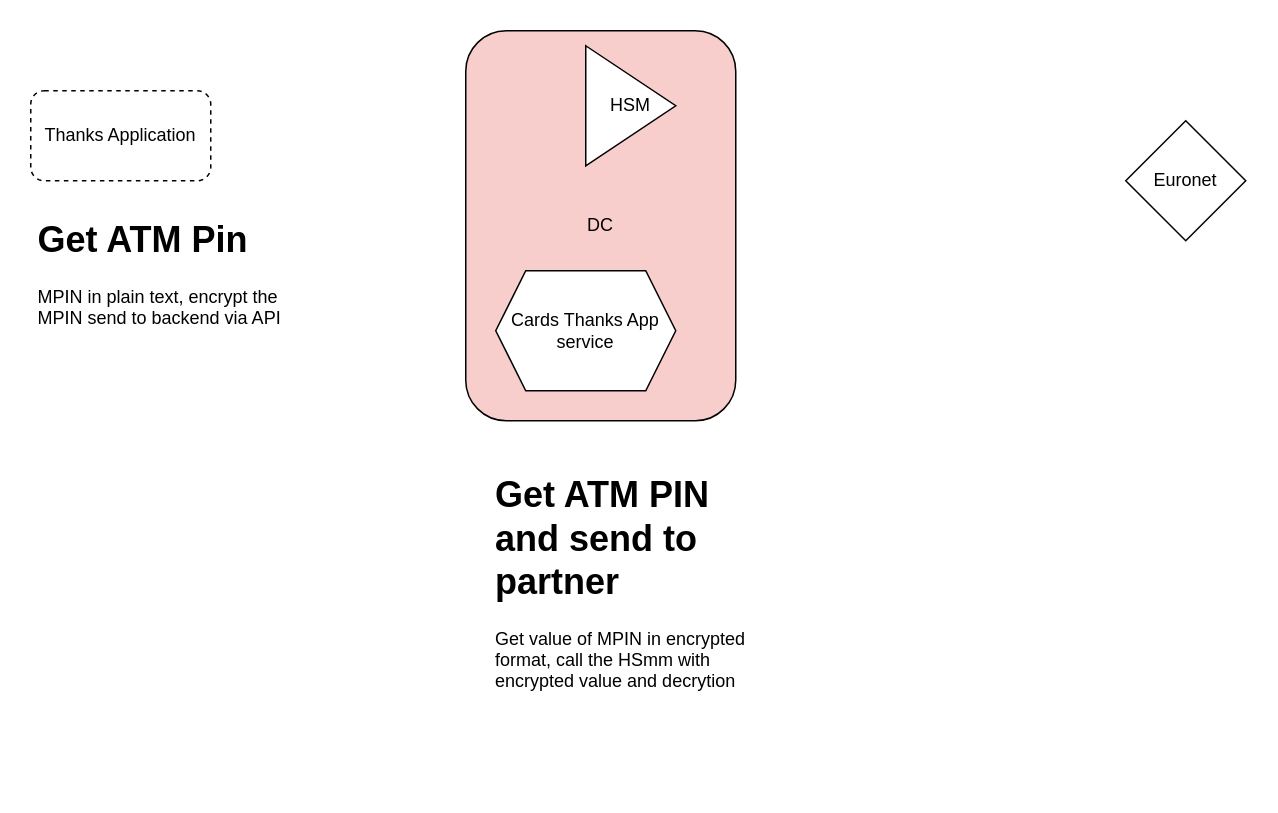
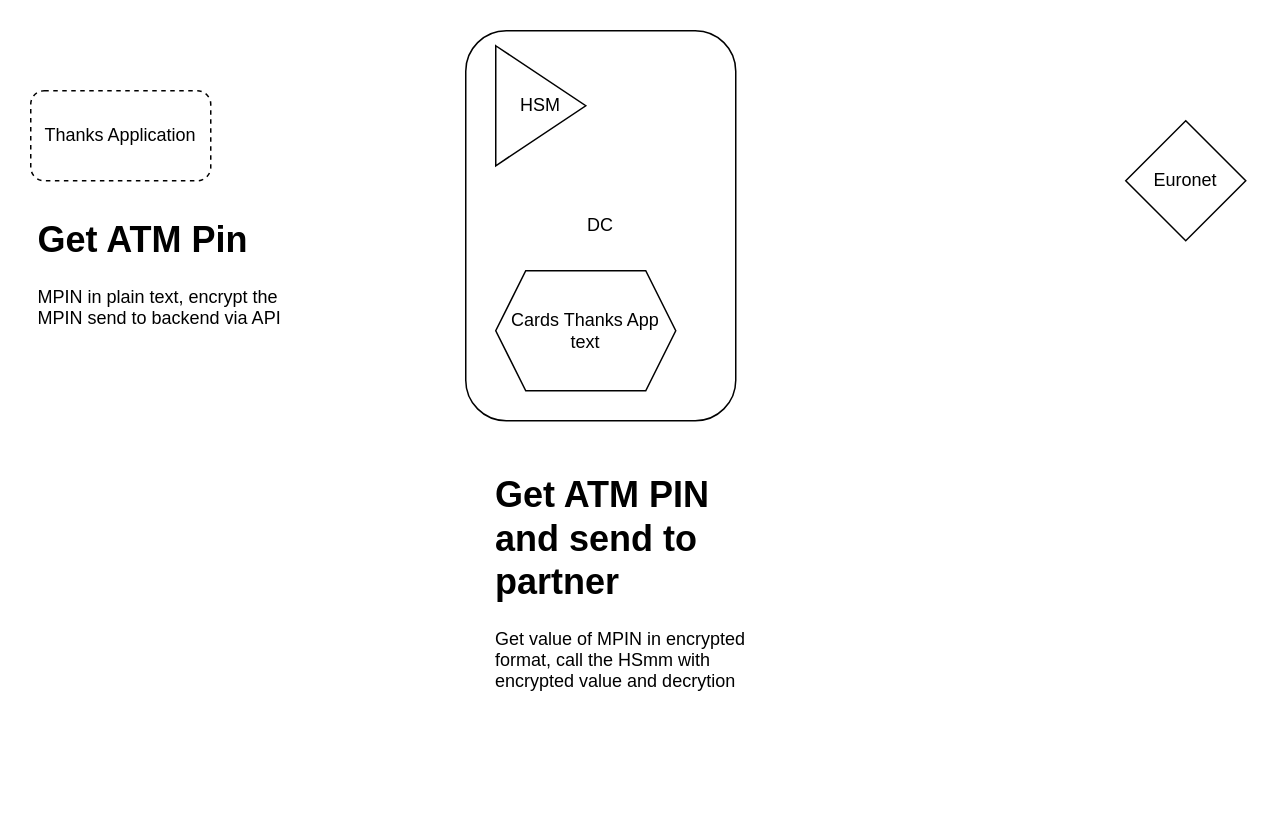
node "HSM": moved (631, 106) -> (541, 106)
node "DC": fillcolor #f8cecc -> #ffffff
node "Cards Thanks App service": label "Cards Thanks App service" -> "Cards Thanks App text"
